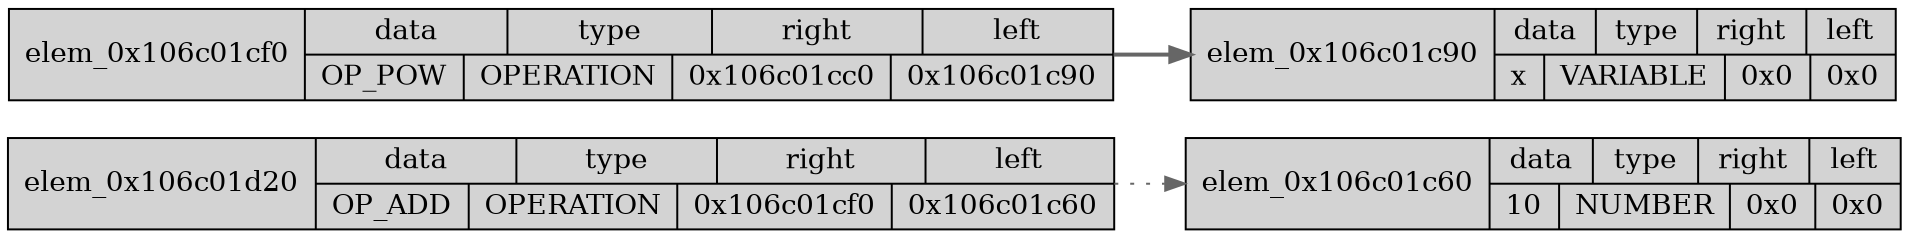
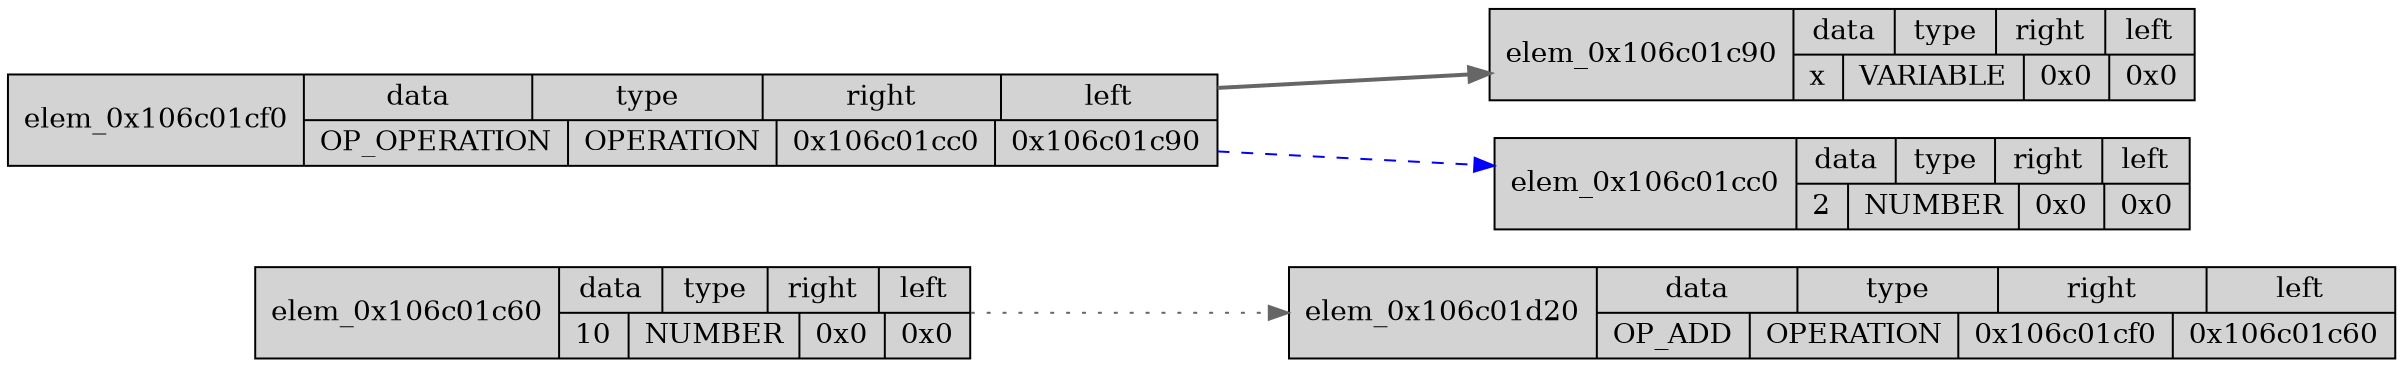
node "elem_0x106c01cf0": text "OP_POW" -> "OP_OPERATION"
edge "elem_0x106c01d20" -> "elem_0x106c01c60": reversed
node "elem_0x106c01cc0": added
